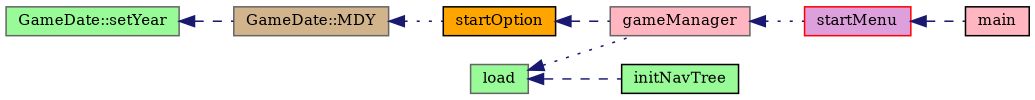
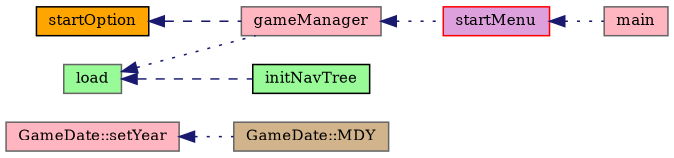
node "GameDate::setYear": fillcolor palegreen -> lightpink
edge "GameDate::MDY" -> "GameDate::setYear": style dashed -> dotted
edge "startOption" -> "GameDate::MDY": removed
edge "main" -> "startMenu": style dashed -> dotted
node "main": color black -> gray40
